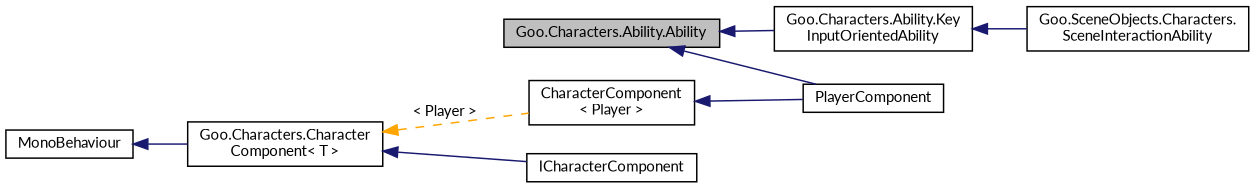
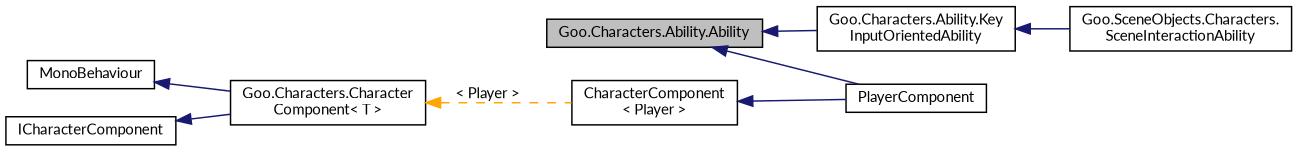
edge "ICharacterComponent" -> "Goo.Characters.Character Component< T >": reversed
